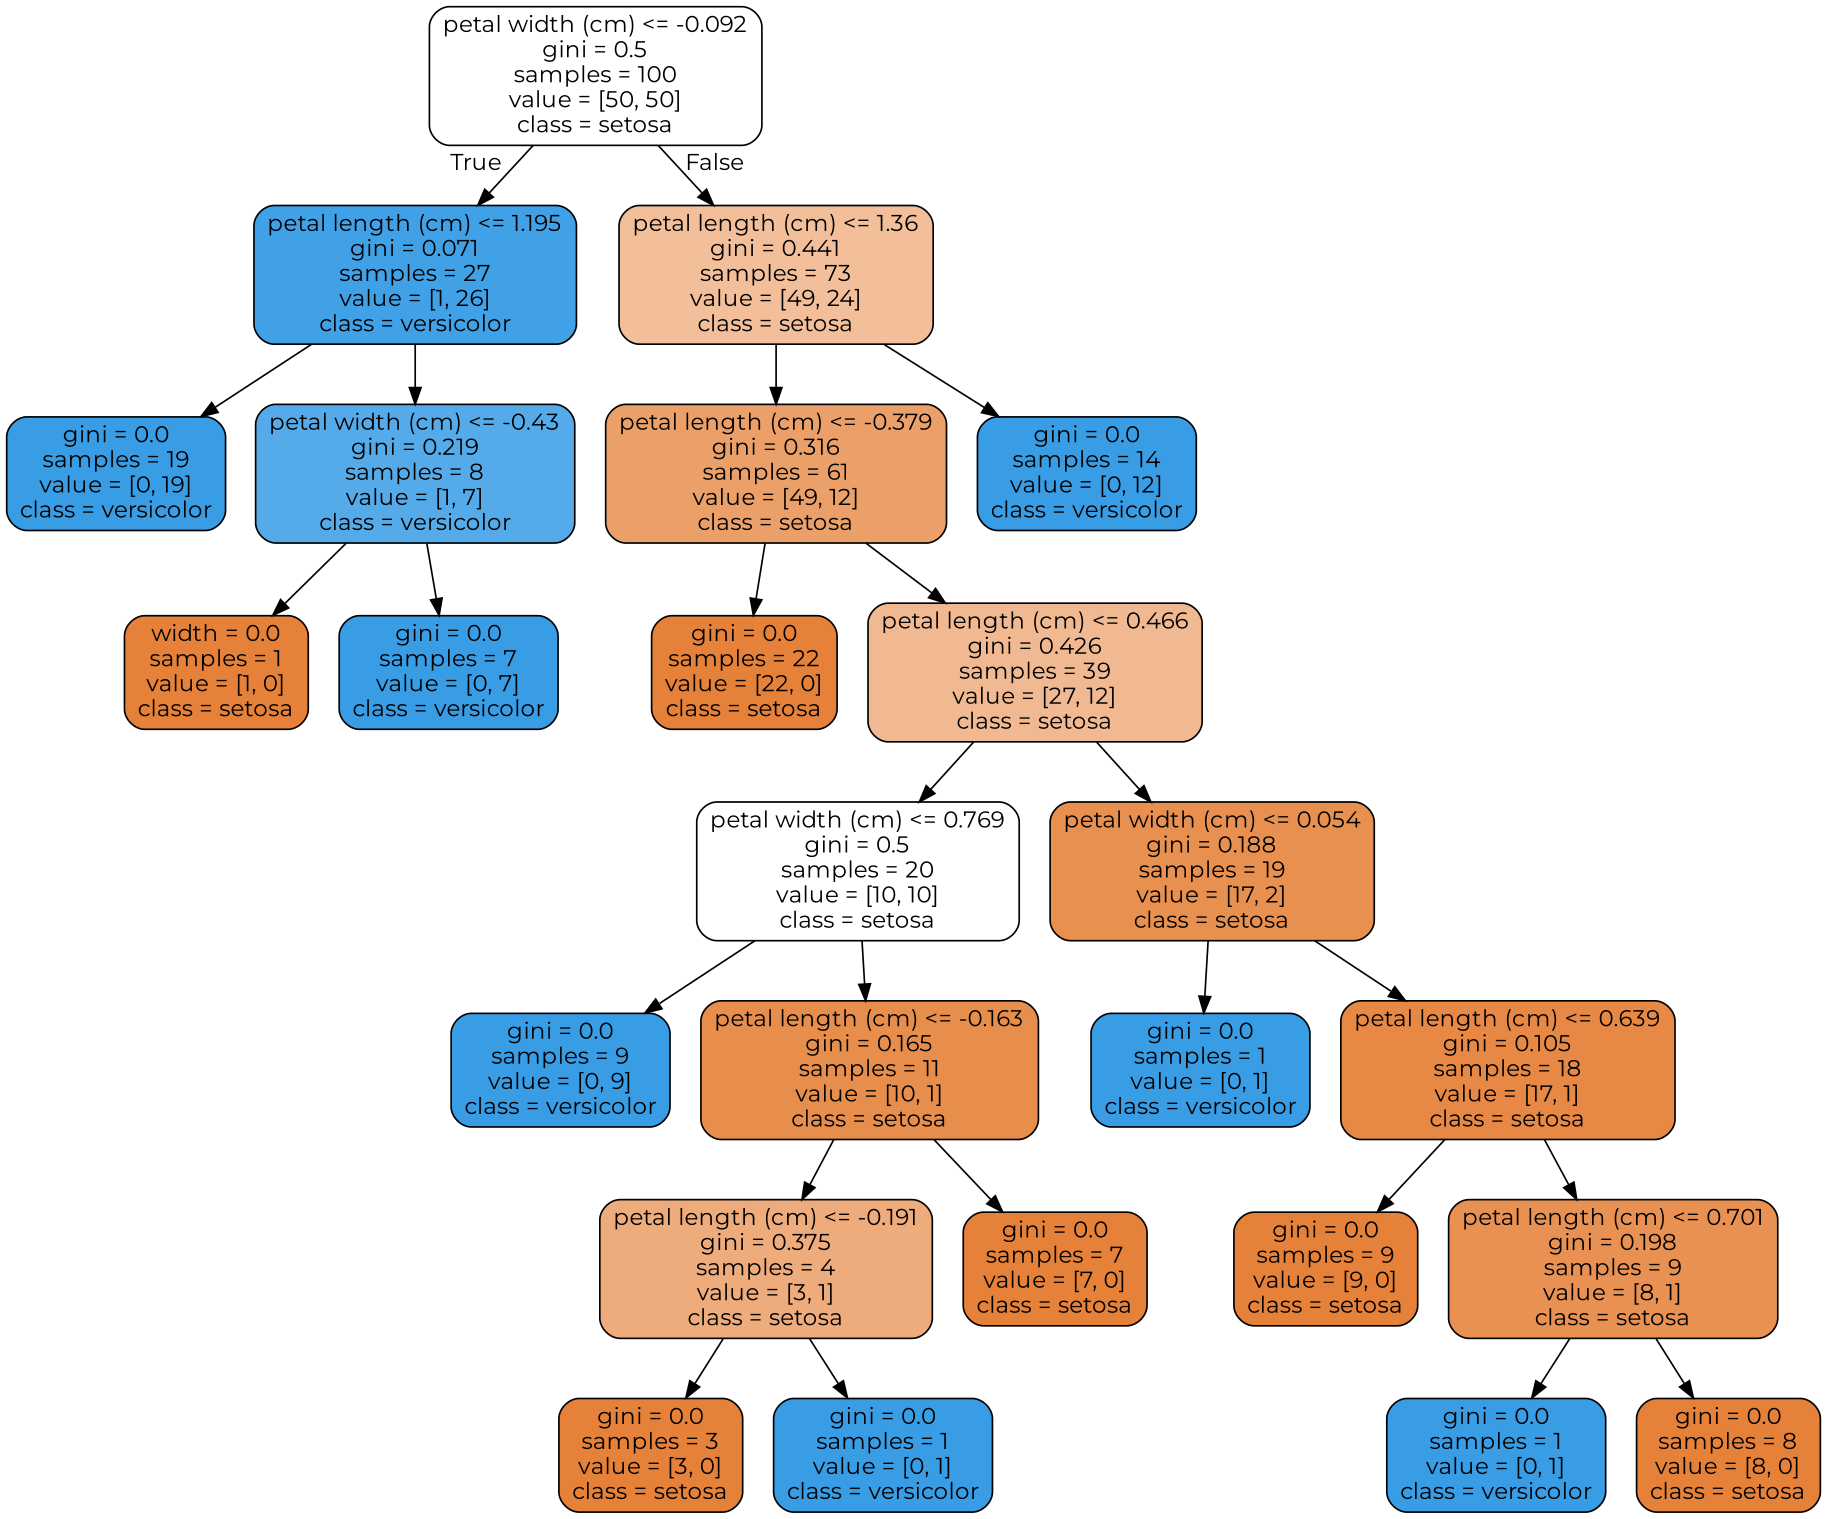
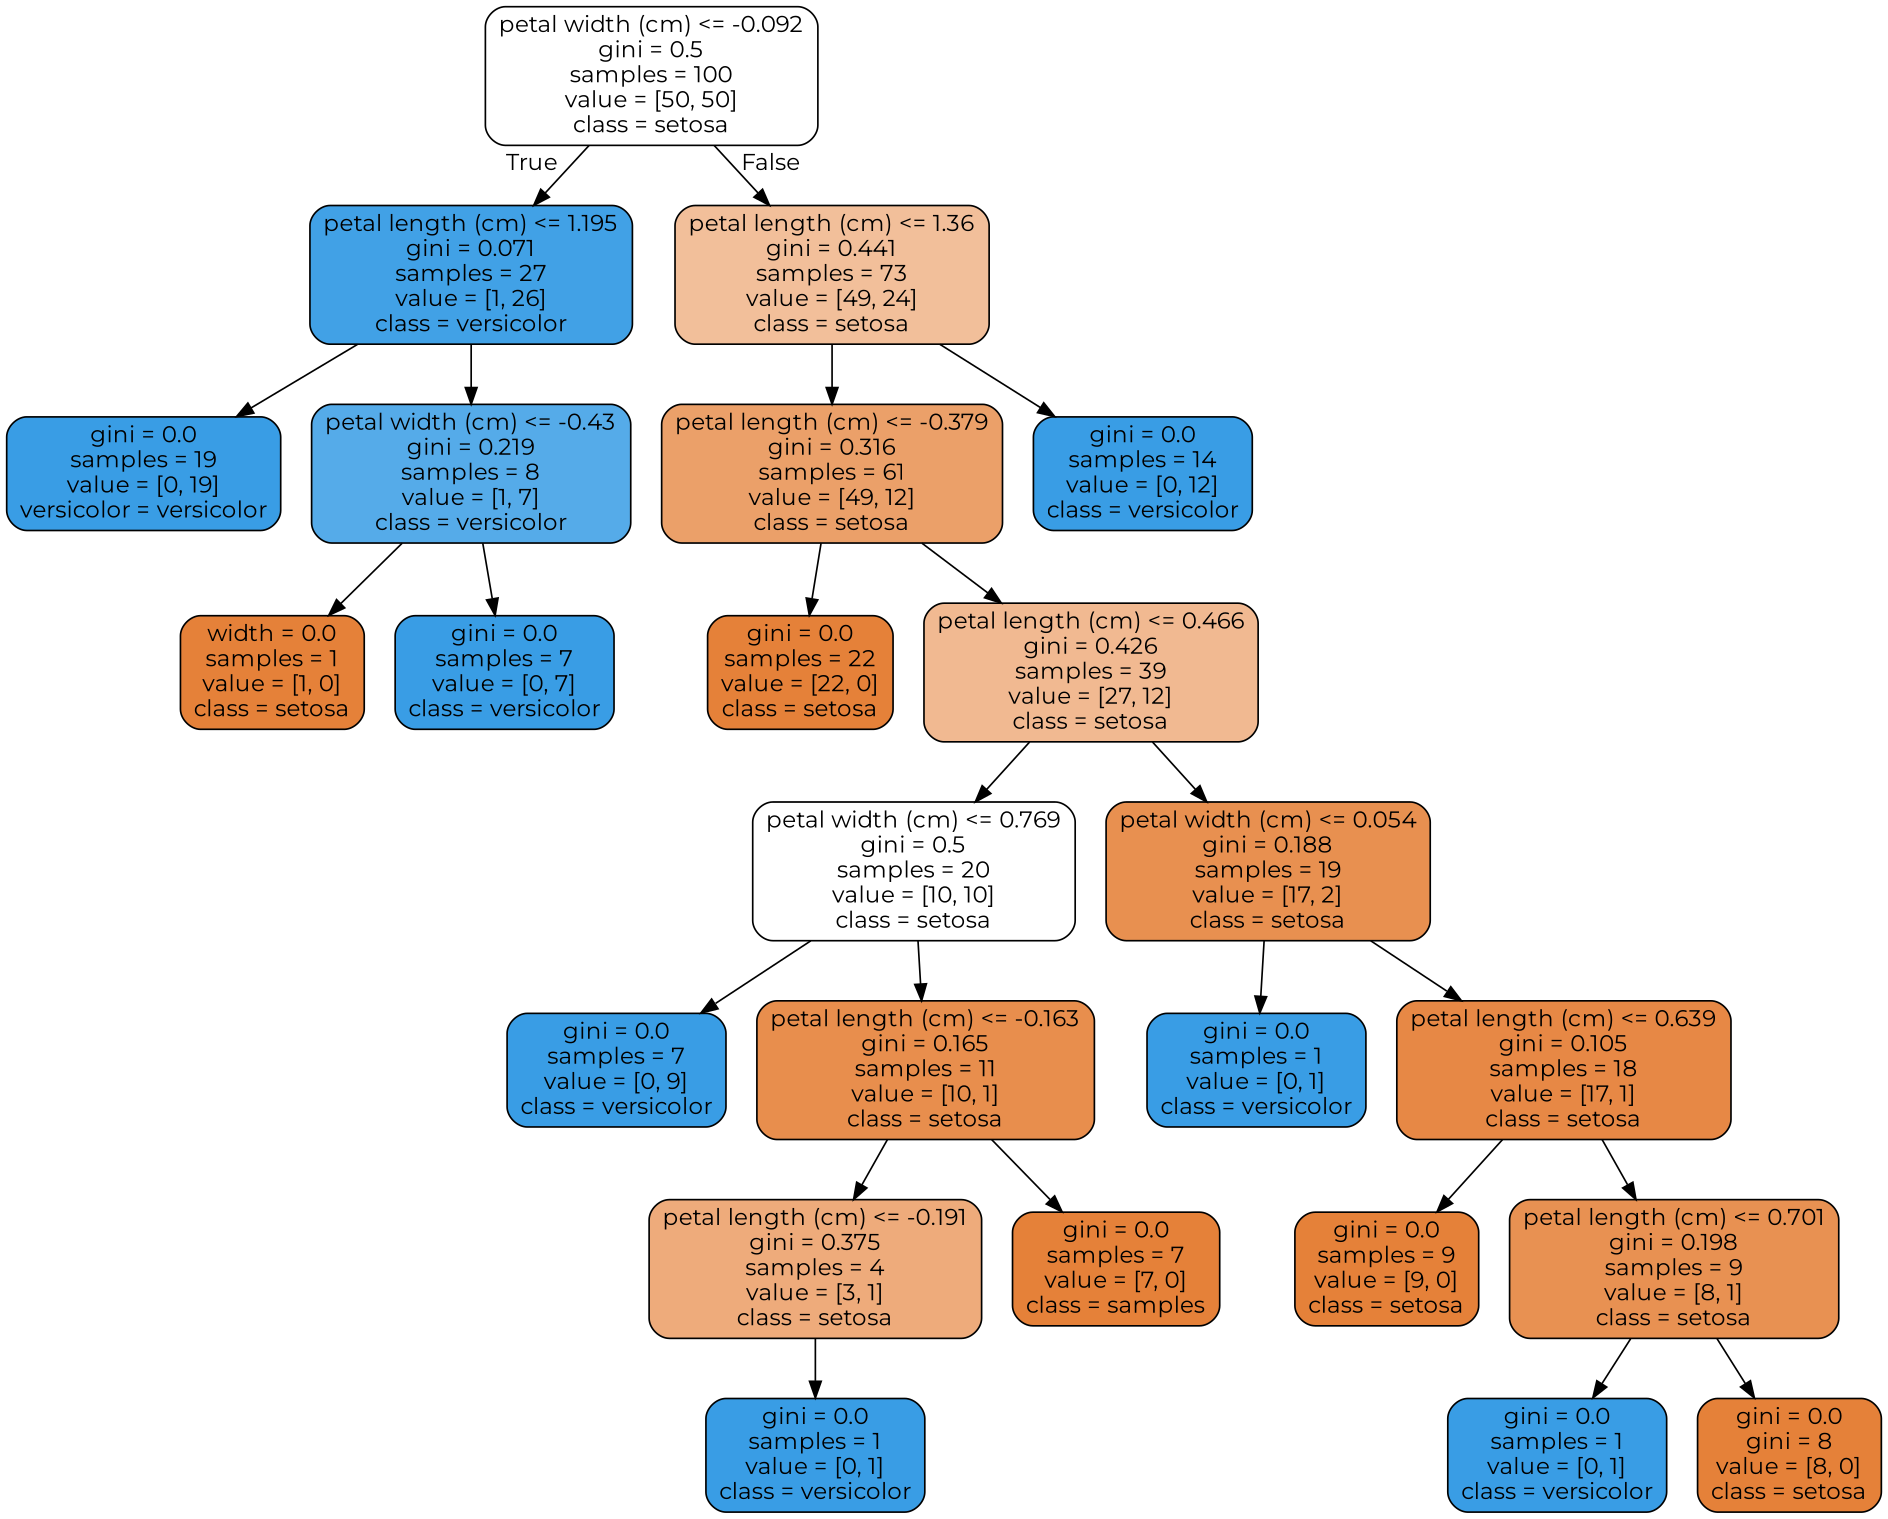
node "gini = 0.0 samples = 19 value = [0, 19] class = versicolor": label "gini = 0.0 samples = 19 value = [0, 19] class = versicolor" -> "gini = 0.0 samples = 19 value = [0, 19] versicolor = versicolor"
node "gini = 0.0 samples = 9 value = [0, 9] class = versicolor": label "gini = 0.0 samples = 9 value = [0, 9] class = versicolor" -> "gini = 0.0 samples = 7 value = [0, 9] class = versicolor"
node "gini = 0.0 samples = 7 value = [7, 0] class = setosa": label "gini = 0.0 samples = 7 value = [7, 0] class = setosa" -> "gini = 0.0 samples = 7 value = [7, 0] class = samples"
node "gini = 0.0 samples = 3 value = [3, 0] class = setosa": removed
node "gini = 0.0 samples = 8 value = [8, 0] class = setosa": label "gini = 0.0 samples = 8 value = [8, 0] class = setosa" -> "gini = 0.0 gini = 8 value = [8, 0] class = setosa"
